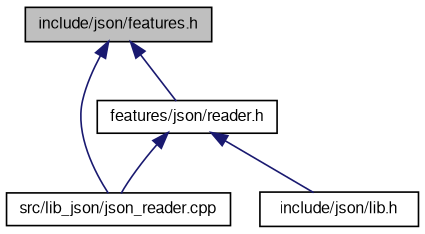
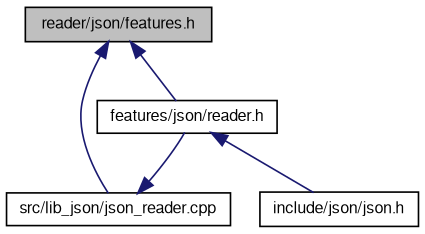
node "include/json/features.h": label "include/json/features.h" -> "reader/json/features.h"
edge "src/lib_json/json_reader.cpp" -> "features/json/reader.h": reversed
node "include/json/lib.h": label "include/json/lib.h" -> "include/json/json.h"
